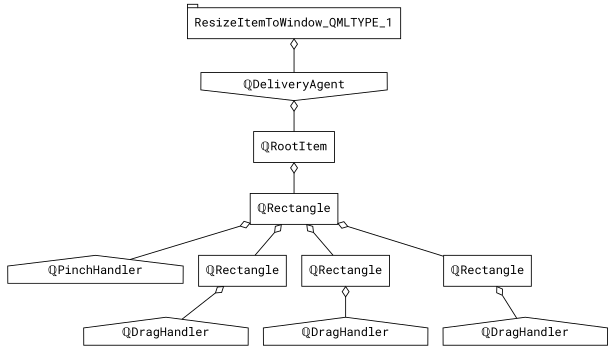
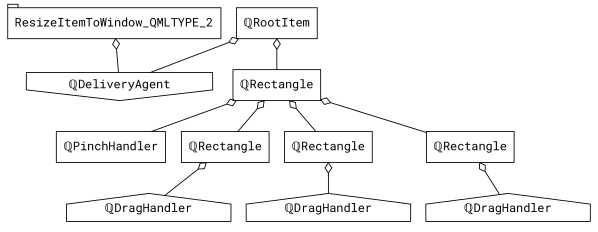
node "ResizeItemToWindow_QMLTYPE_1": label "ResizeItemToWindow_QMLTYPE_1" -> "ResizeItemToWindow_QMLTYPE_2"
edge "ℚRootItem" -> "ℚDeliveryAgent": reversed
node "ℚPinchHandler": shape house -> box
